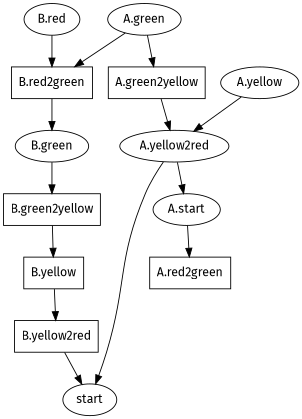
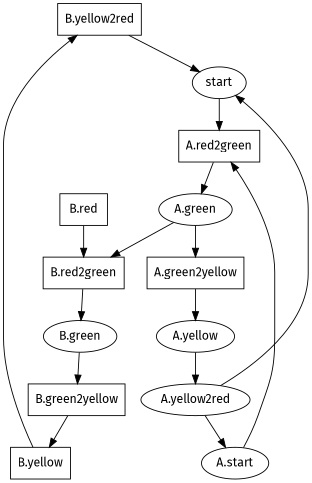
node "B.red": shape ellipse -> box
edge "A.green2yellow" -> "A.yellow2red": now "A.green2yellow" -> "A.yellow"
edge "start" -> "A.red2green": added
edge "A.red2green" -> "A.green": added
